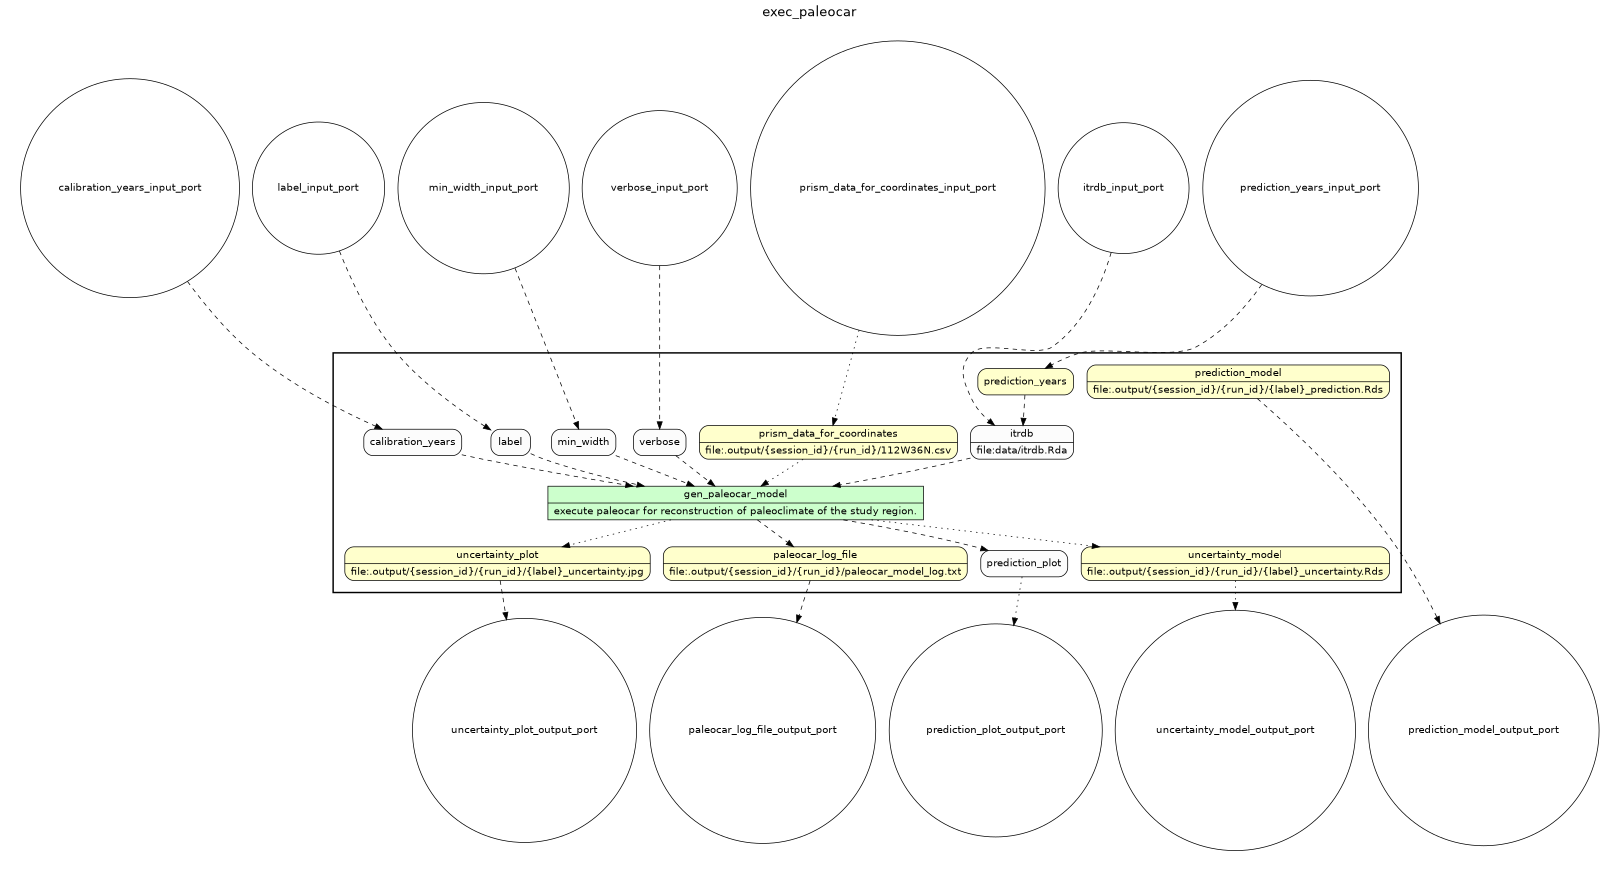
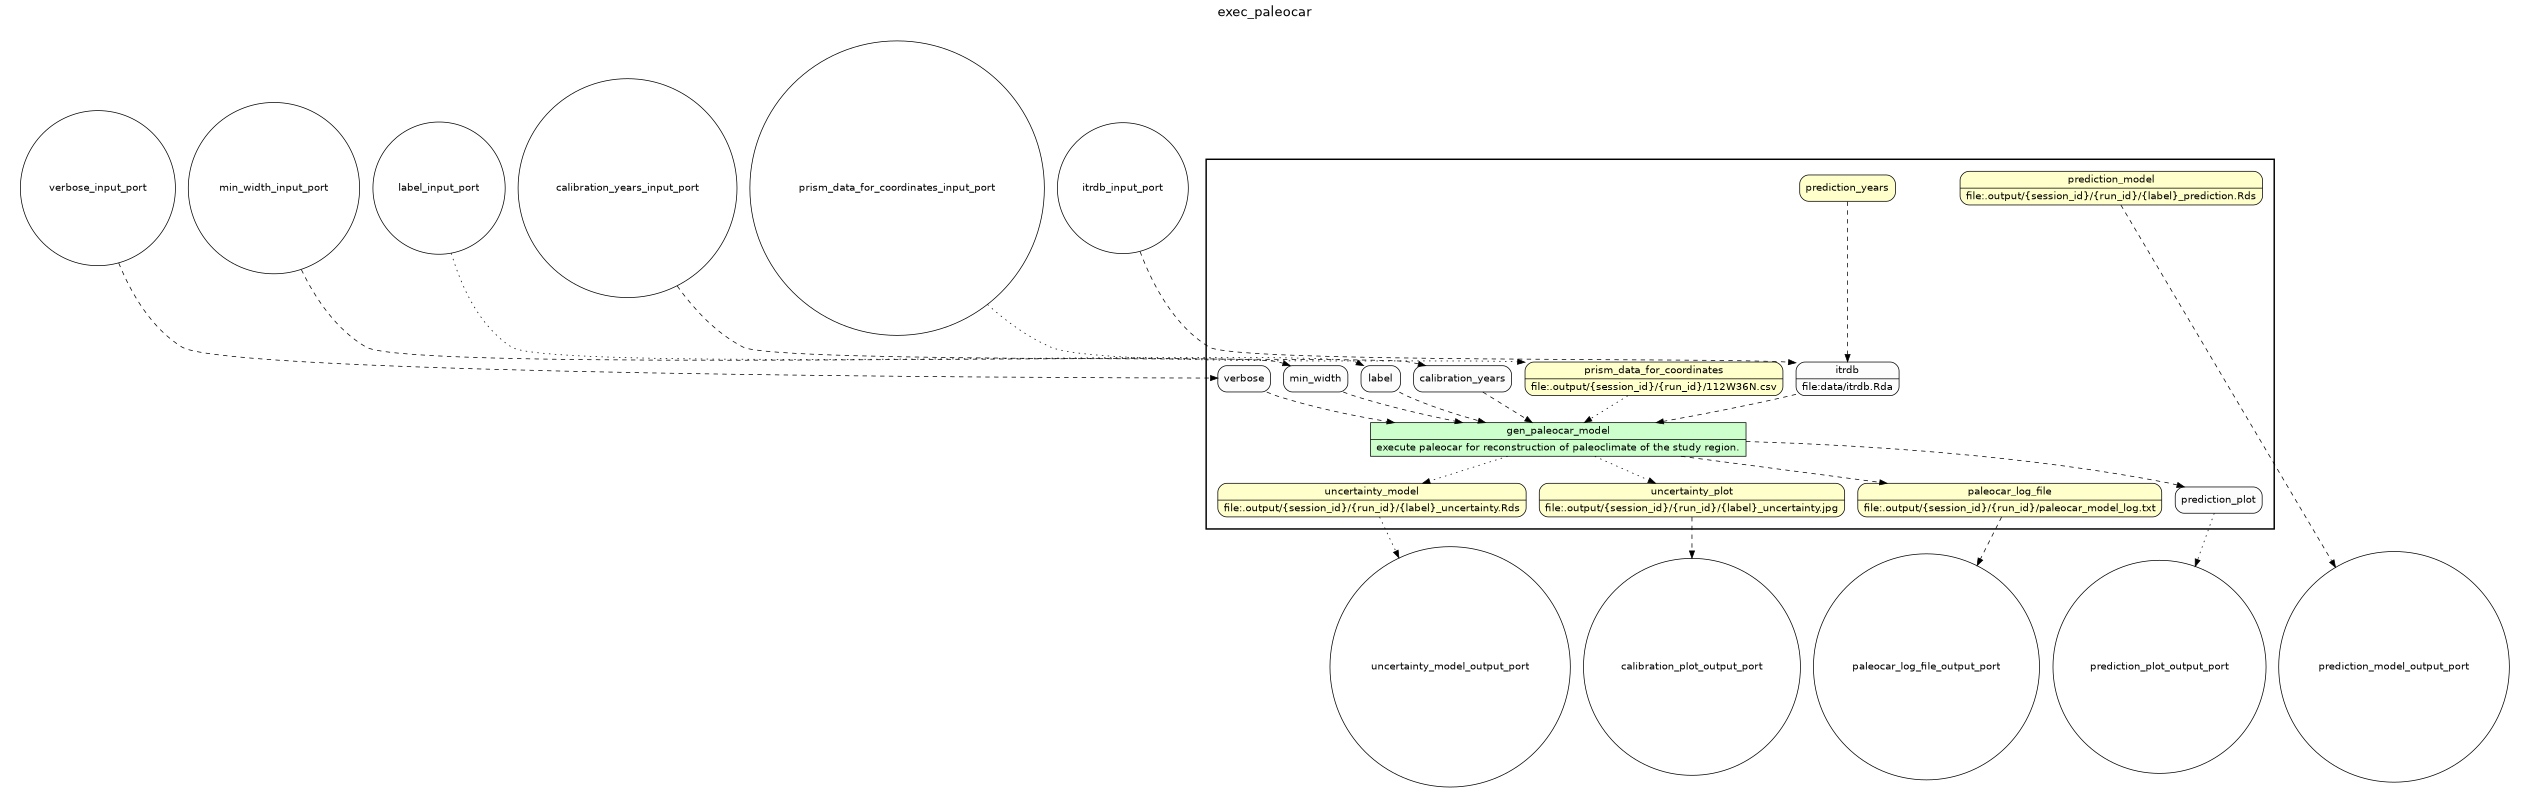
node "prediction_years_input_port": removed
edge "label_input_port" -> "label": style dashed -> dotted
node "uncertainty_plot_output_port": label "uncertainty_plot_output_port" -> "calibration_plot_output_port"
